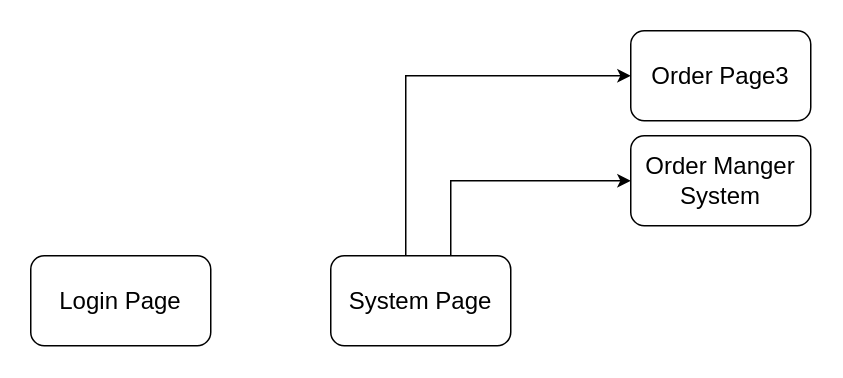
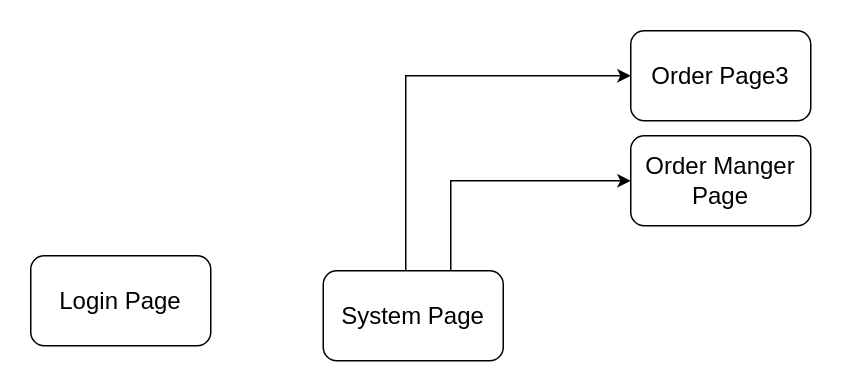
node "Order Manger System": label "Order Manger System" -> "Order Manger Page"
node "System Page": moved (421, 301) -> (413, 316)
